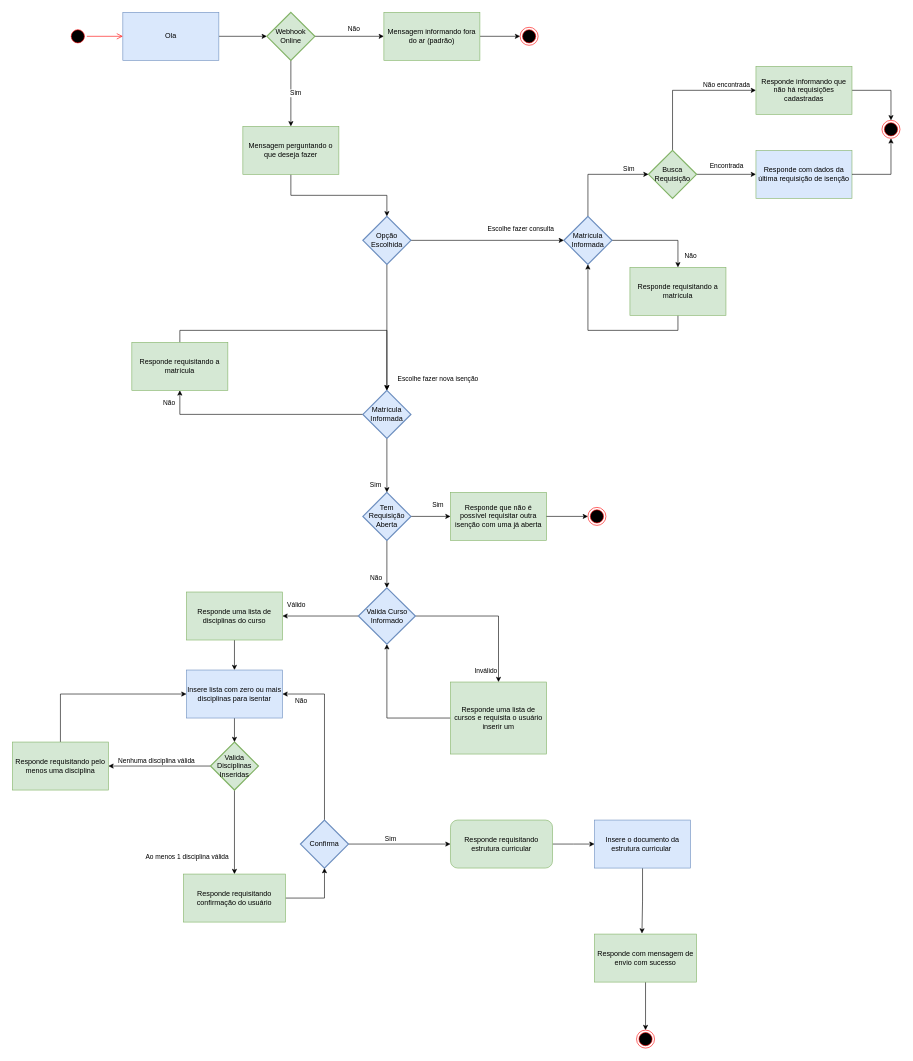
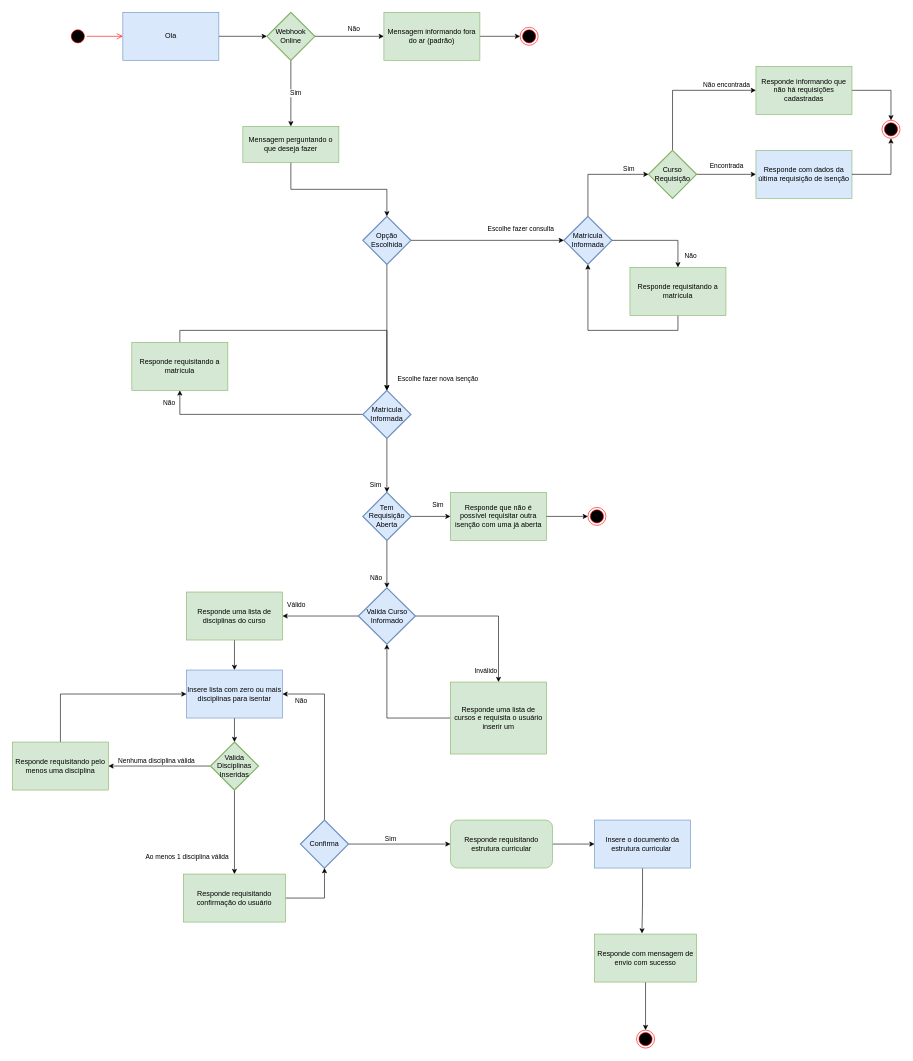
node "Mensagem perguntando o que deseja fazer": size 96x48 -> 96x36
node "Busca Requisição": label "Busca Requisição" -> "Curso Requisição"
